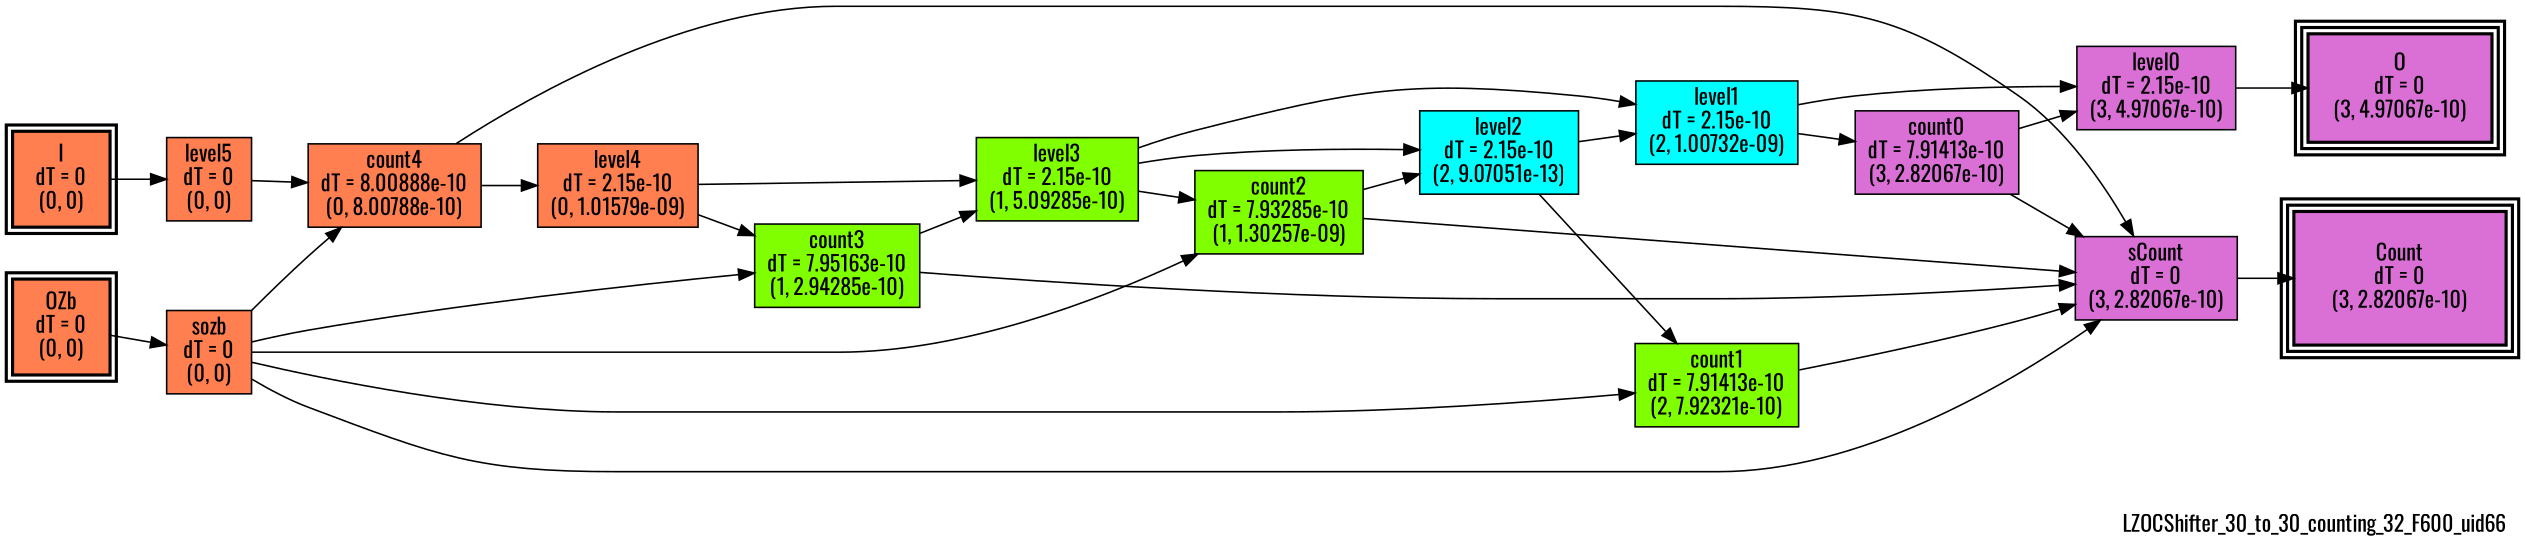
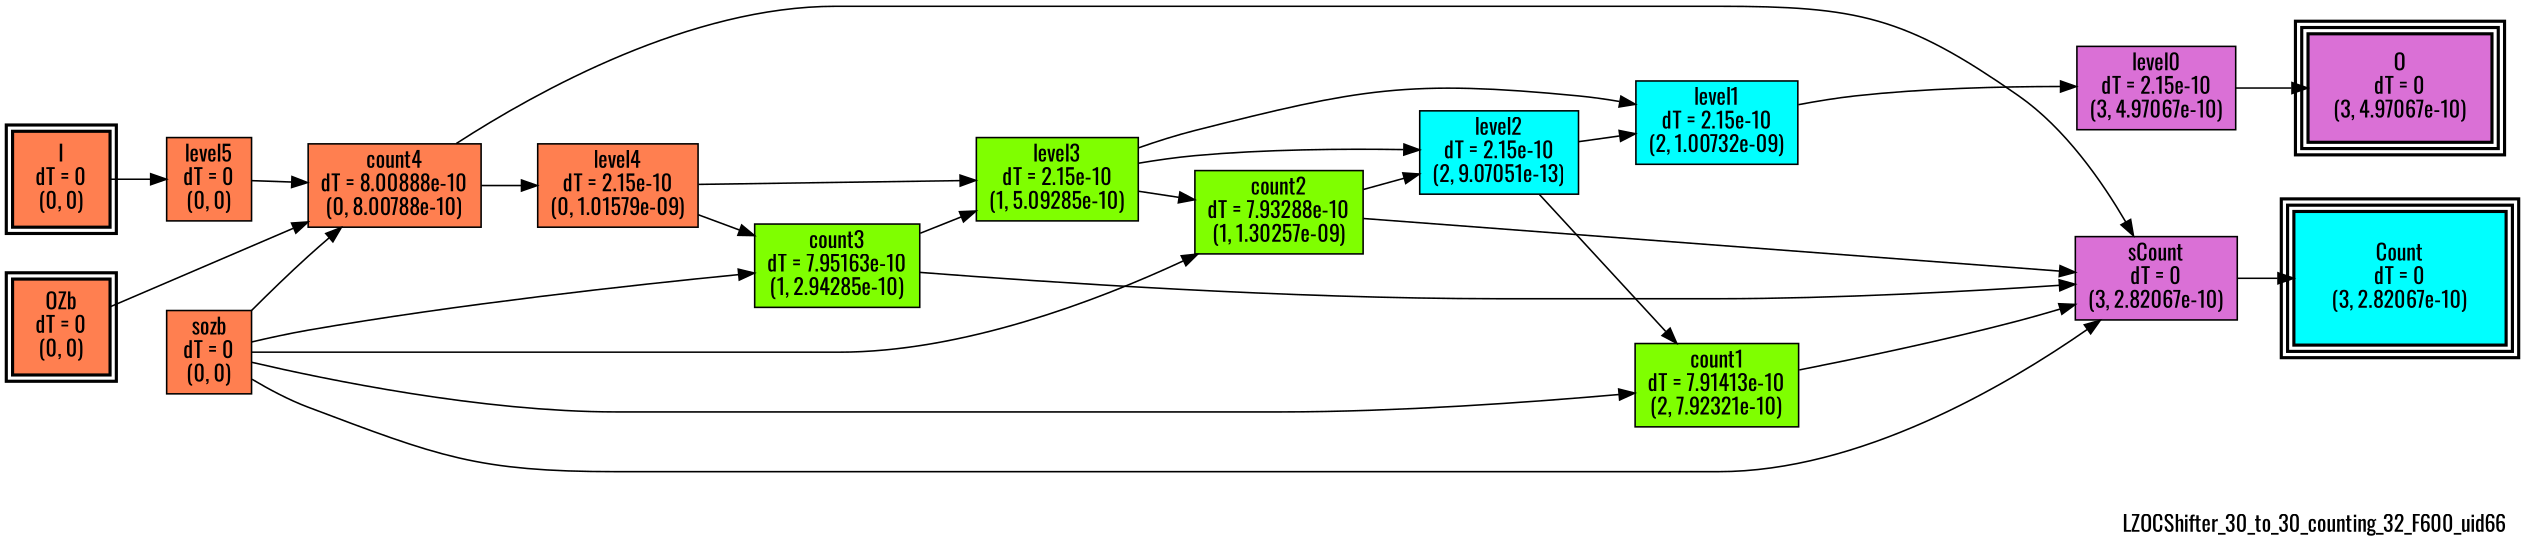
node "count0 dT = 7.91413e-10 (3, 2.82067e-10)": removed
node "count2 dT = 7.93285e-10 (1, 1.30257e-09)": label "count2 dT = 7.93285e-10 (1, 1.30257e-09)" -> "count2 dT = 7.93288e-10 (1, 1.30257e-09)"
node "Count dT = 0 (3, 2.82067e-10)": fillcolor orchid -> cyan
edge "OZb dT = 0 (0, 0)" -> "sozb dT = 0 (0, 0)": now "OZb dT = 0 (0, 0)" -> "count4 dT = 8.00888e-10 (0, 8.00788e-10)"
